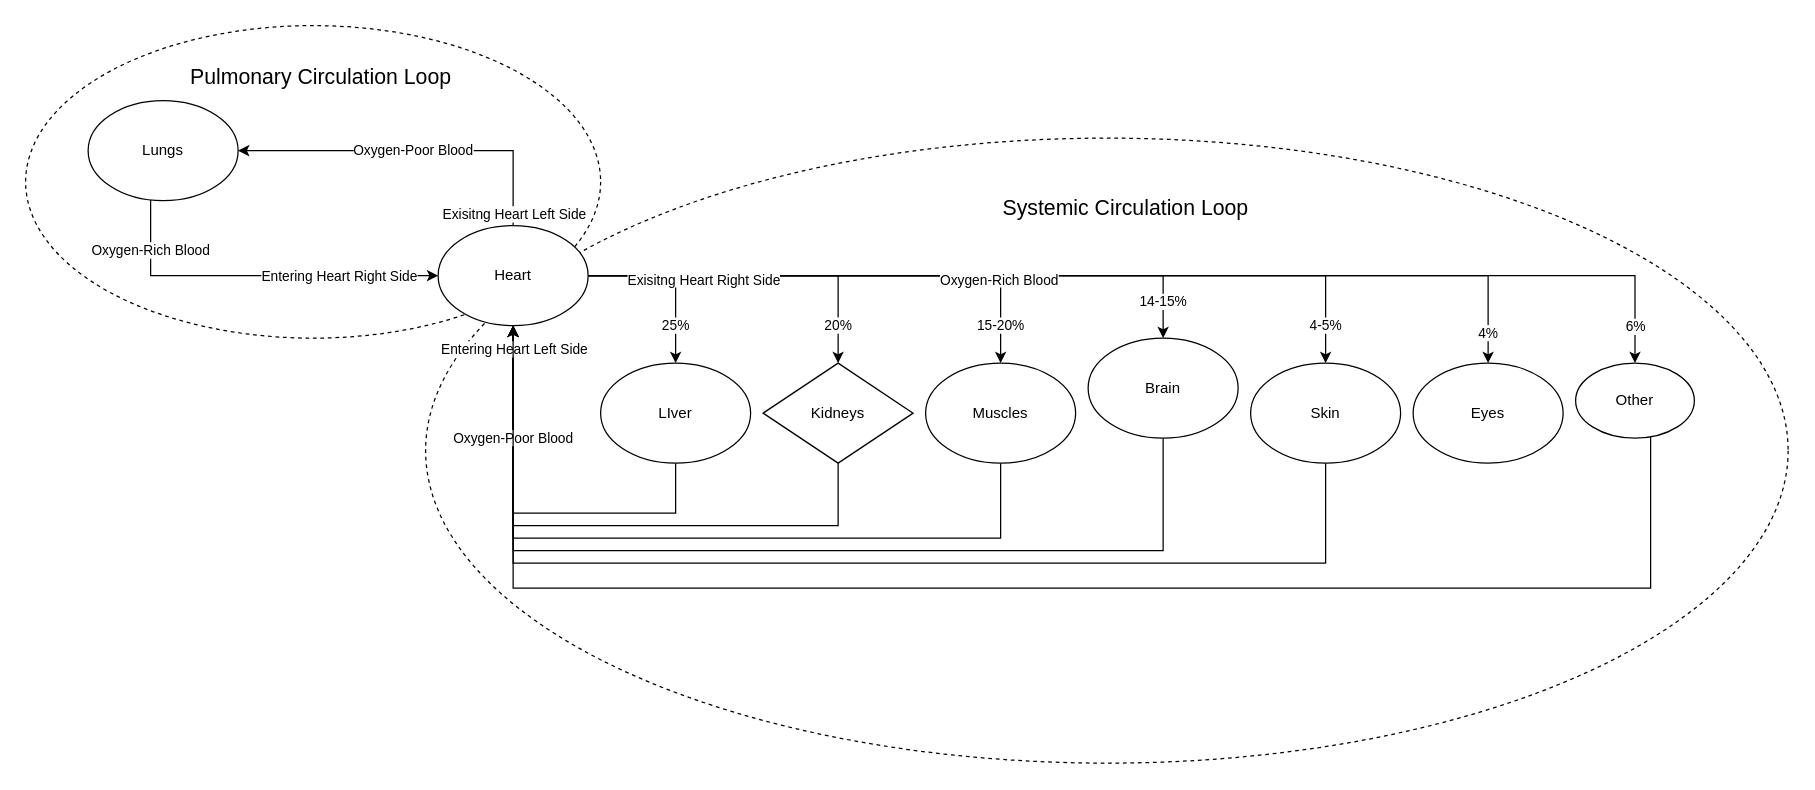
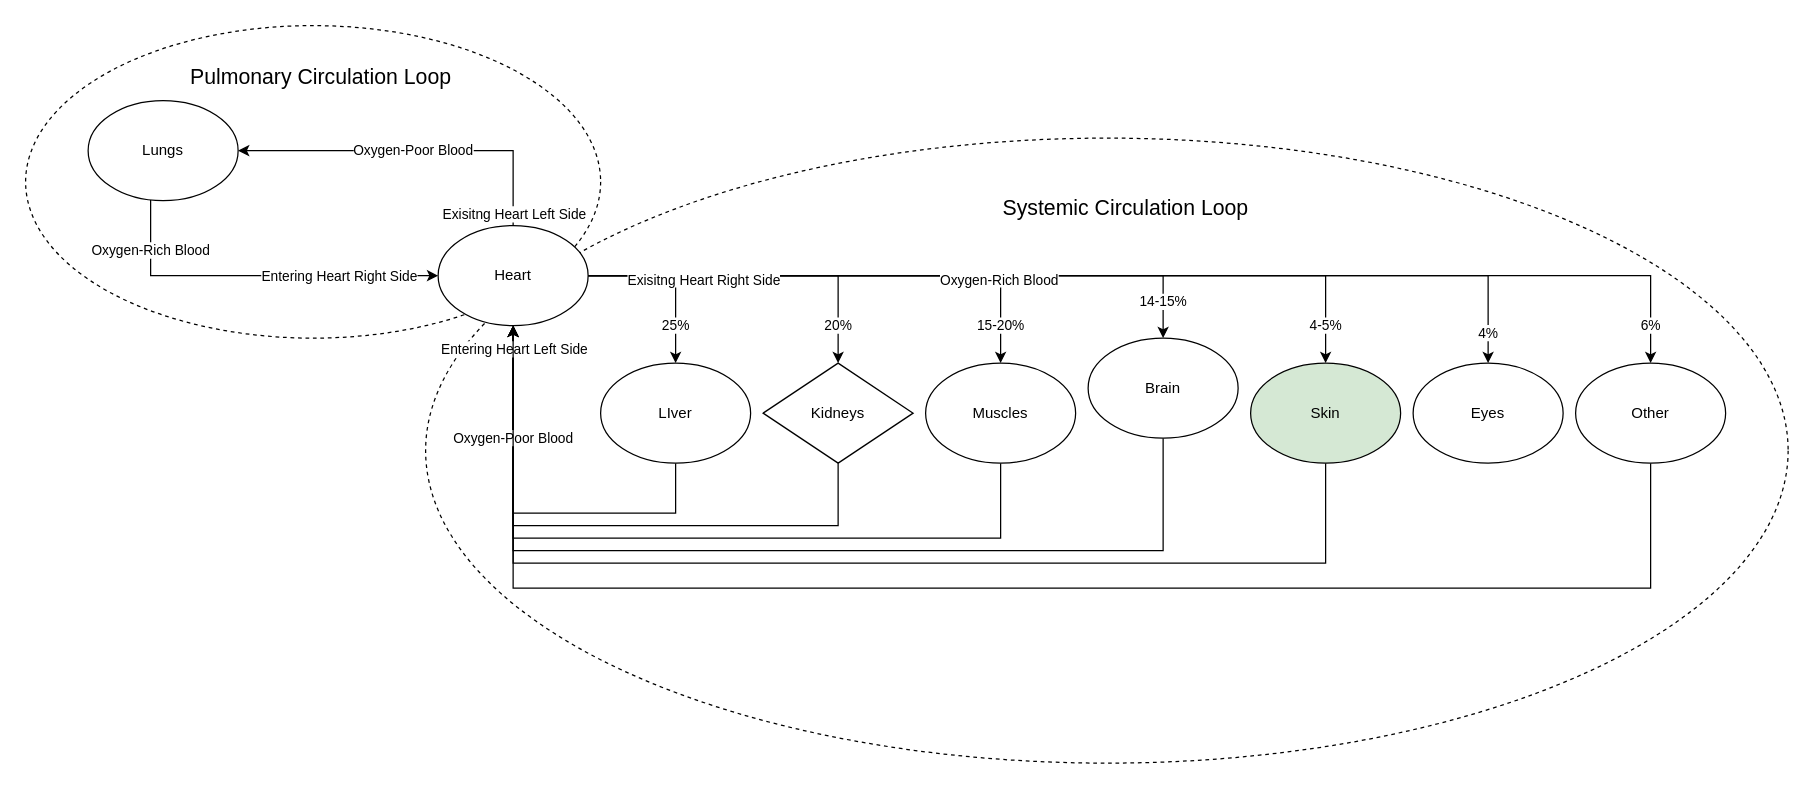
node "Other": size 119x75 -> 150x100
node "Skin": fillcolor #ffffff -> #d5e8d4
